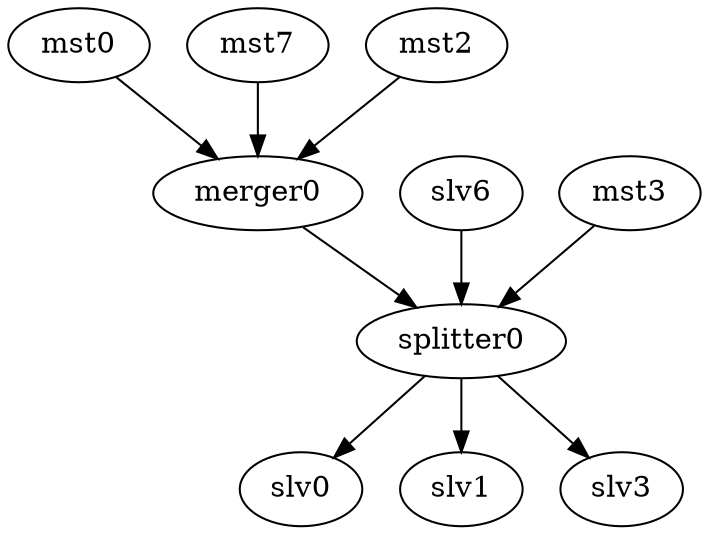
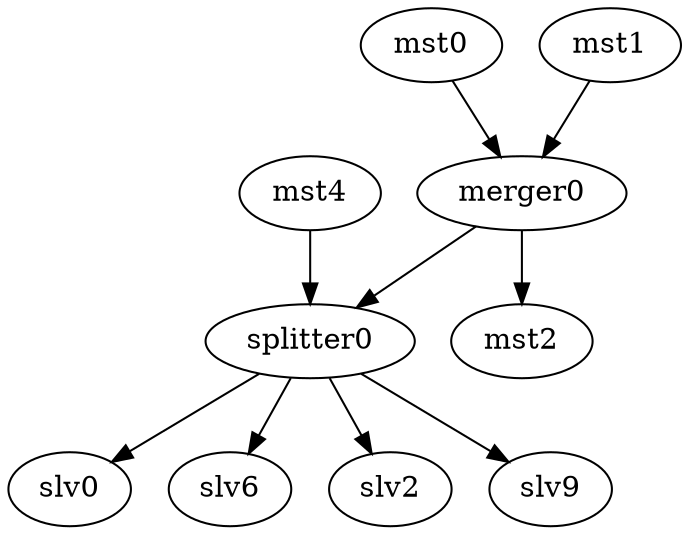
node "mst7": label "mst7" -> "mst1"
edge "mst2" -> "merger0": reversed
node "mst3": label "mst3" -> "mst4"
edge "slv6" -> "splitter0": reversed
node "slv1": label "slv1" -> "slv2"
node "slv3": label "slv3" -> "slv9"
